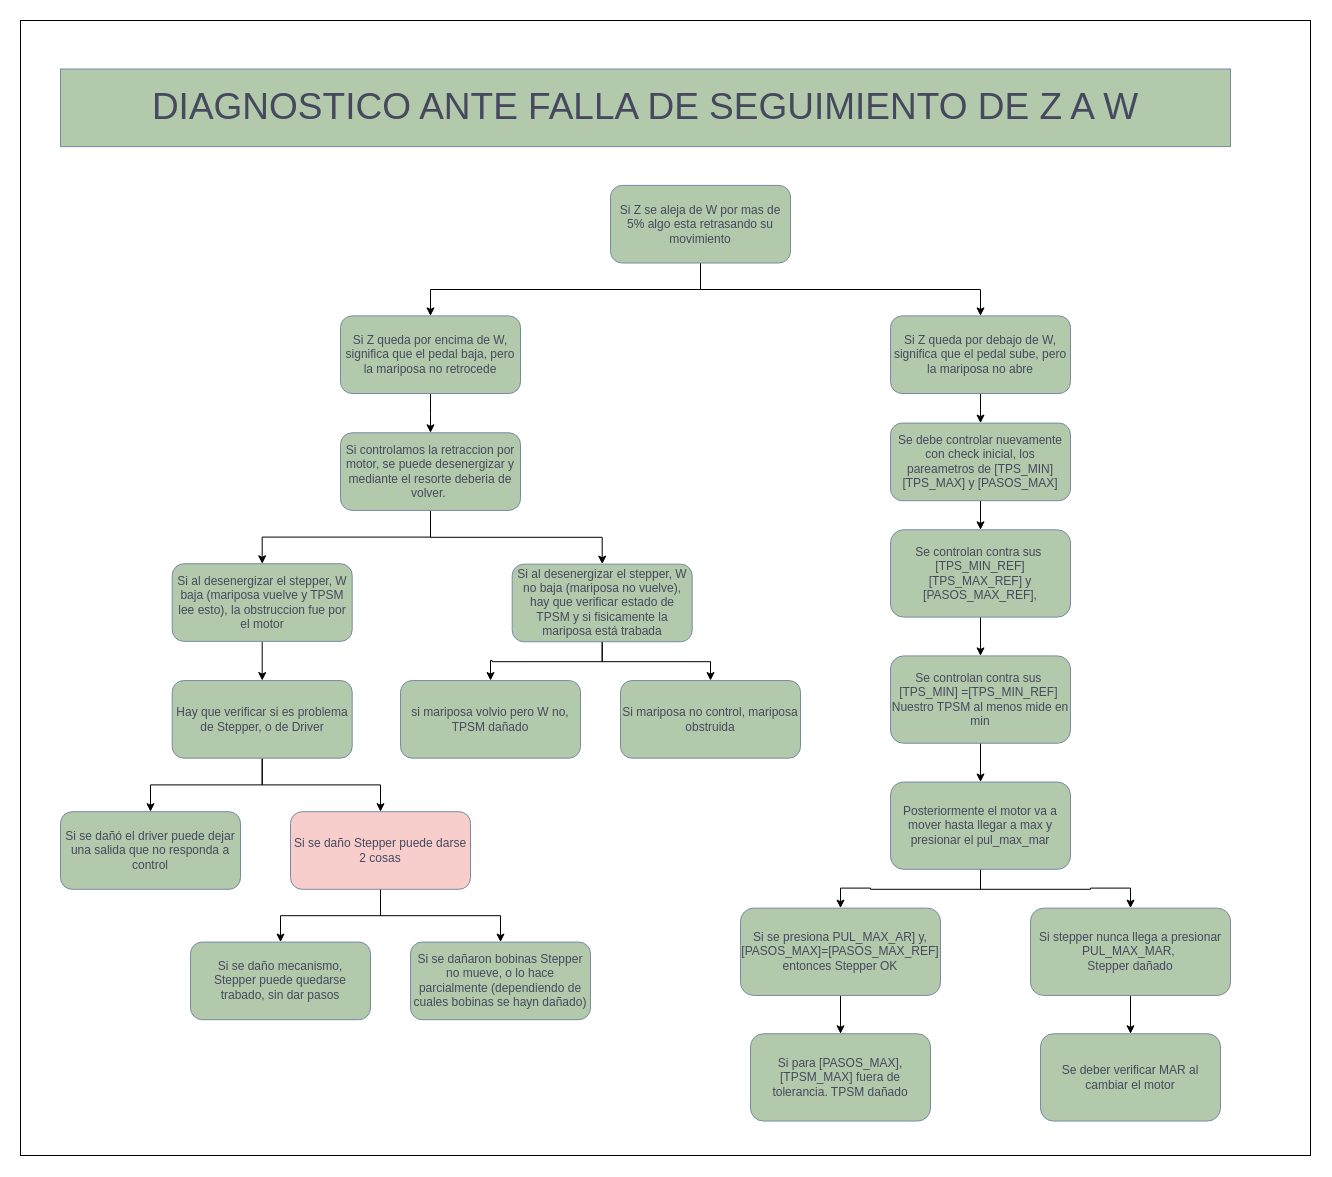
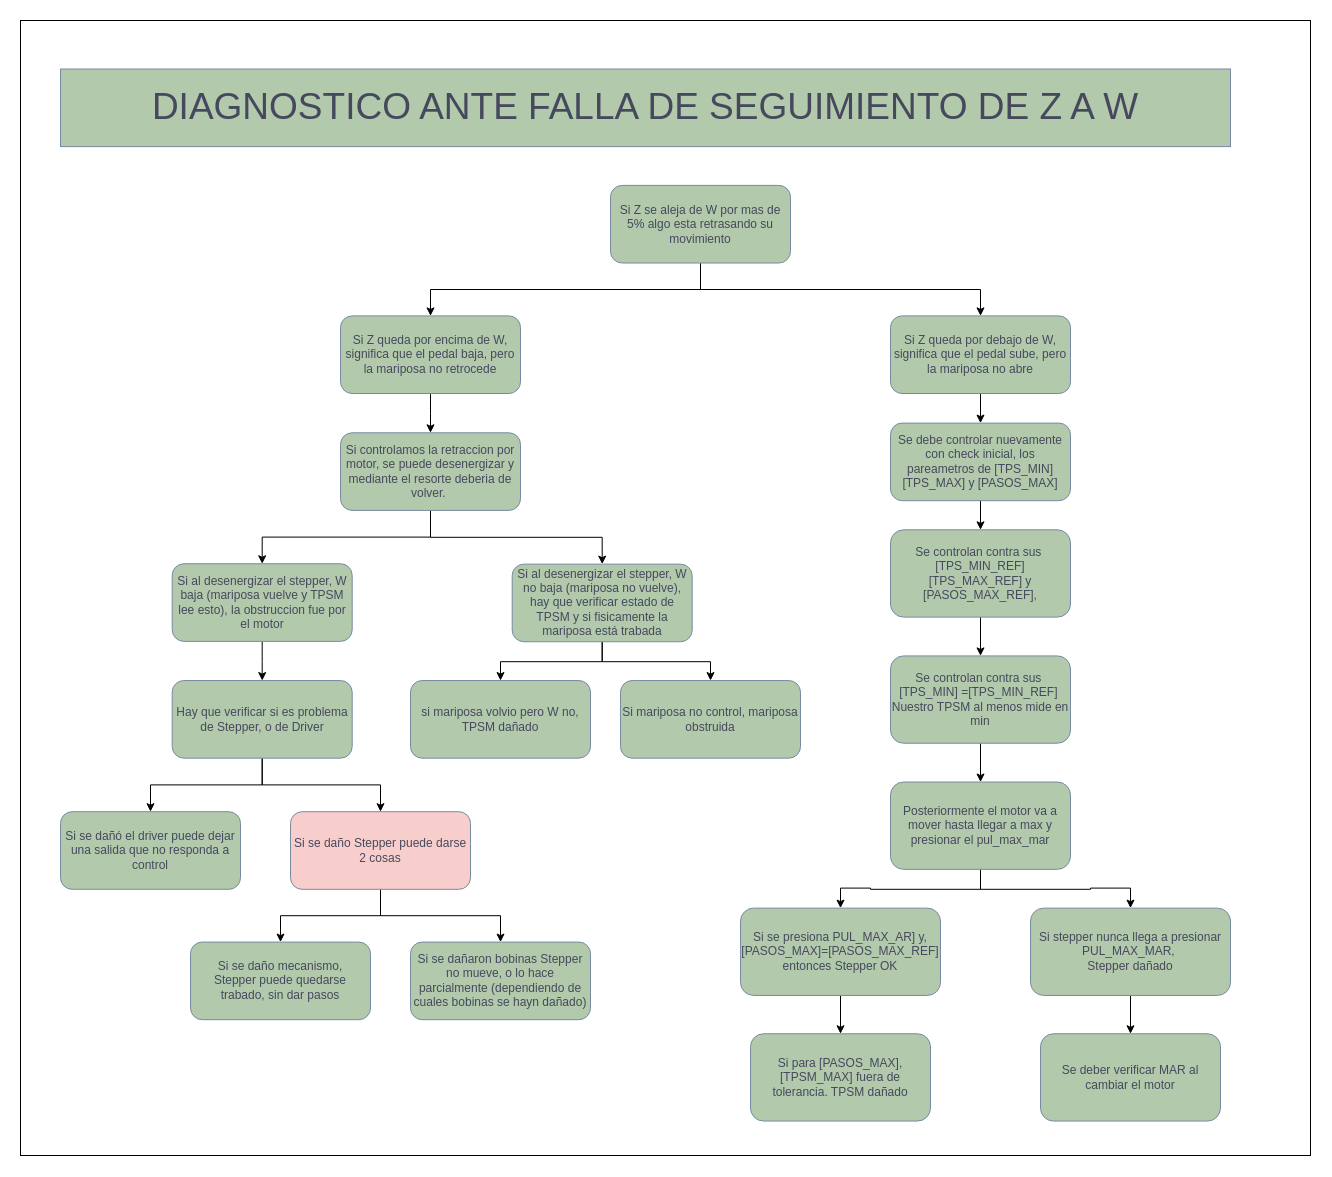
node "si mariposa volvio pero W no, TPSM dañado": moved (491, 719) -> (501, 719)
